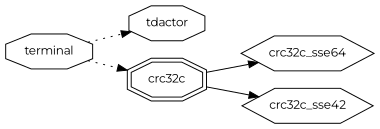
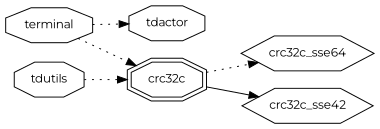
edge "crc32c" -> "crc32c_sse64": style solid -> dotted
node "tdutils": added
